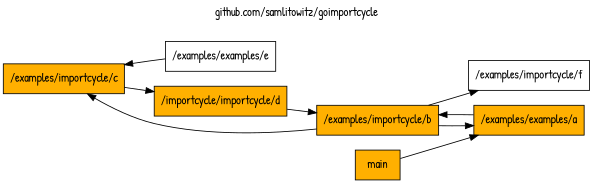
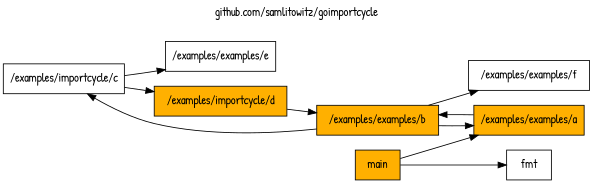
edge "/examples/examples/e" -> "/examples/importcycle/c": reversed
node "/examples/importcycle/f": label "/examples/importcycle/f" -> "/examples/examples/f"
node "/examples/importcycle/c": fillcolor #ffb000 -> #ffffff
node "/importcycle/importcycle/d": label "/importcycle/importcycle/d" -> "/examples/importcycle/d"
node "/examples/importcycle/b": label "/examples/importcycle/b" -> "/examples/examples/b"
node "fmt": added
